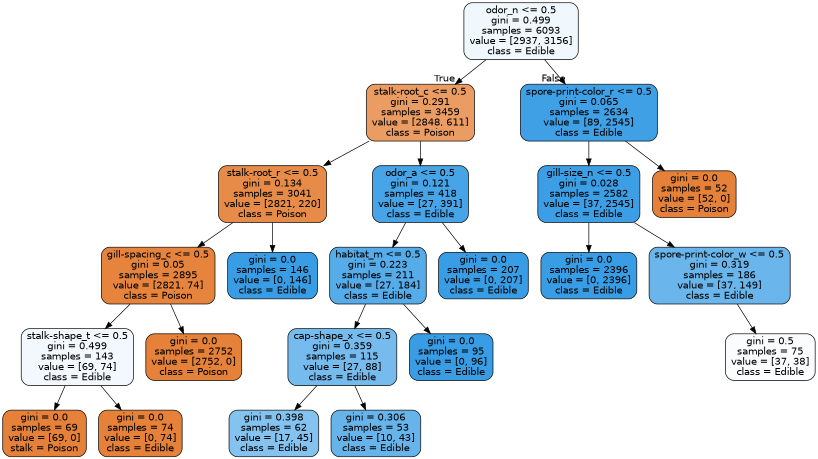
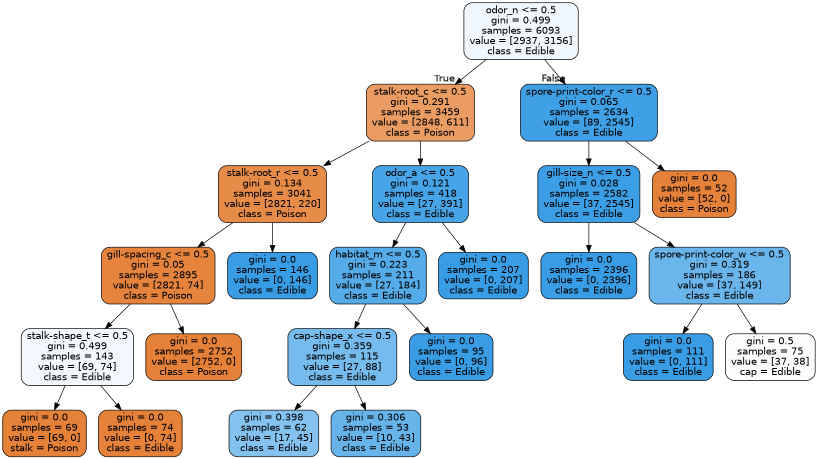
node "gini = 0.0 samples = 111 value = [0, 111] class = Edible": added
node "gini = 0.5 samples = 75 value = [37, 38] class = Edible": label "gini = 0.5 samples = 75 value = [37, 38] class = Edible" -> "gini = 0.5 samples = 75 value = [37, 38] cap = Edible"
